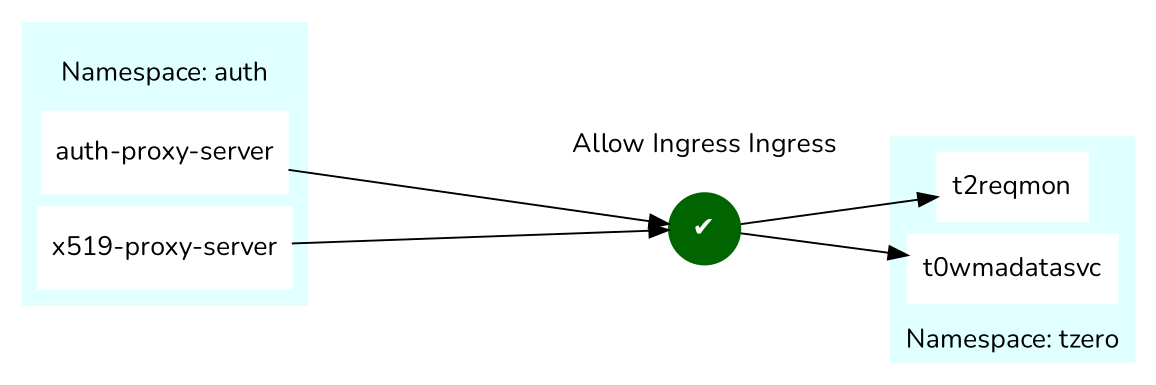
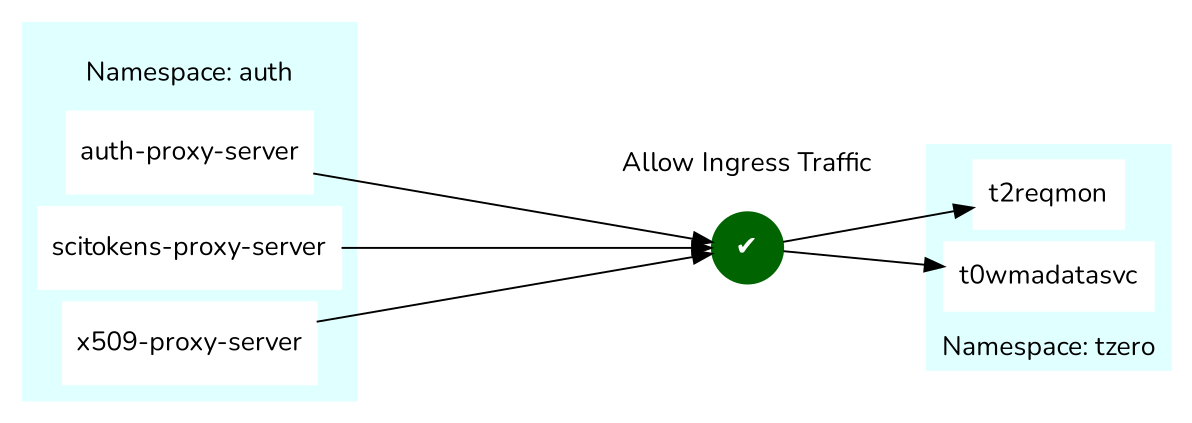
node "Allow Ingress Ingress": label "Allow Ingress Ingress" -> "Allow Ingress Traffic"
node "x519-proxy-server": label "x519-proxy-server" -> "x509-proxy-server"
node "scitokens-proxy-server": added
